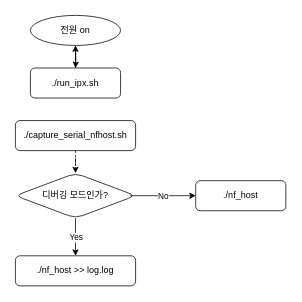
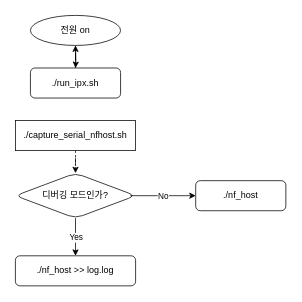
node "./capture_serial_nfhost.sh": shape rounded rectangle -> rectangle
